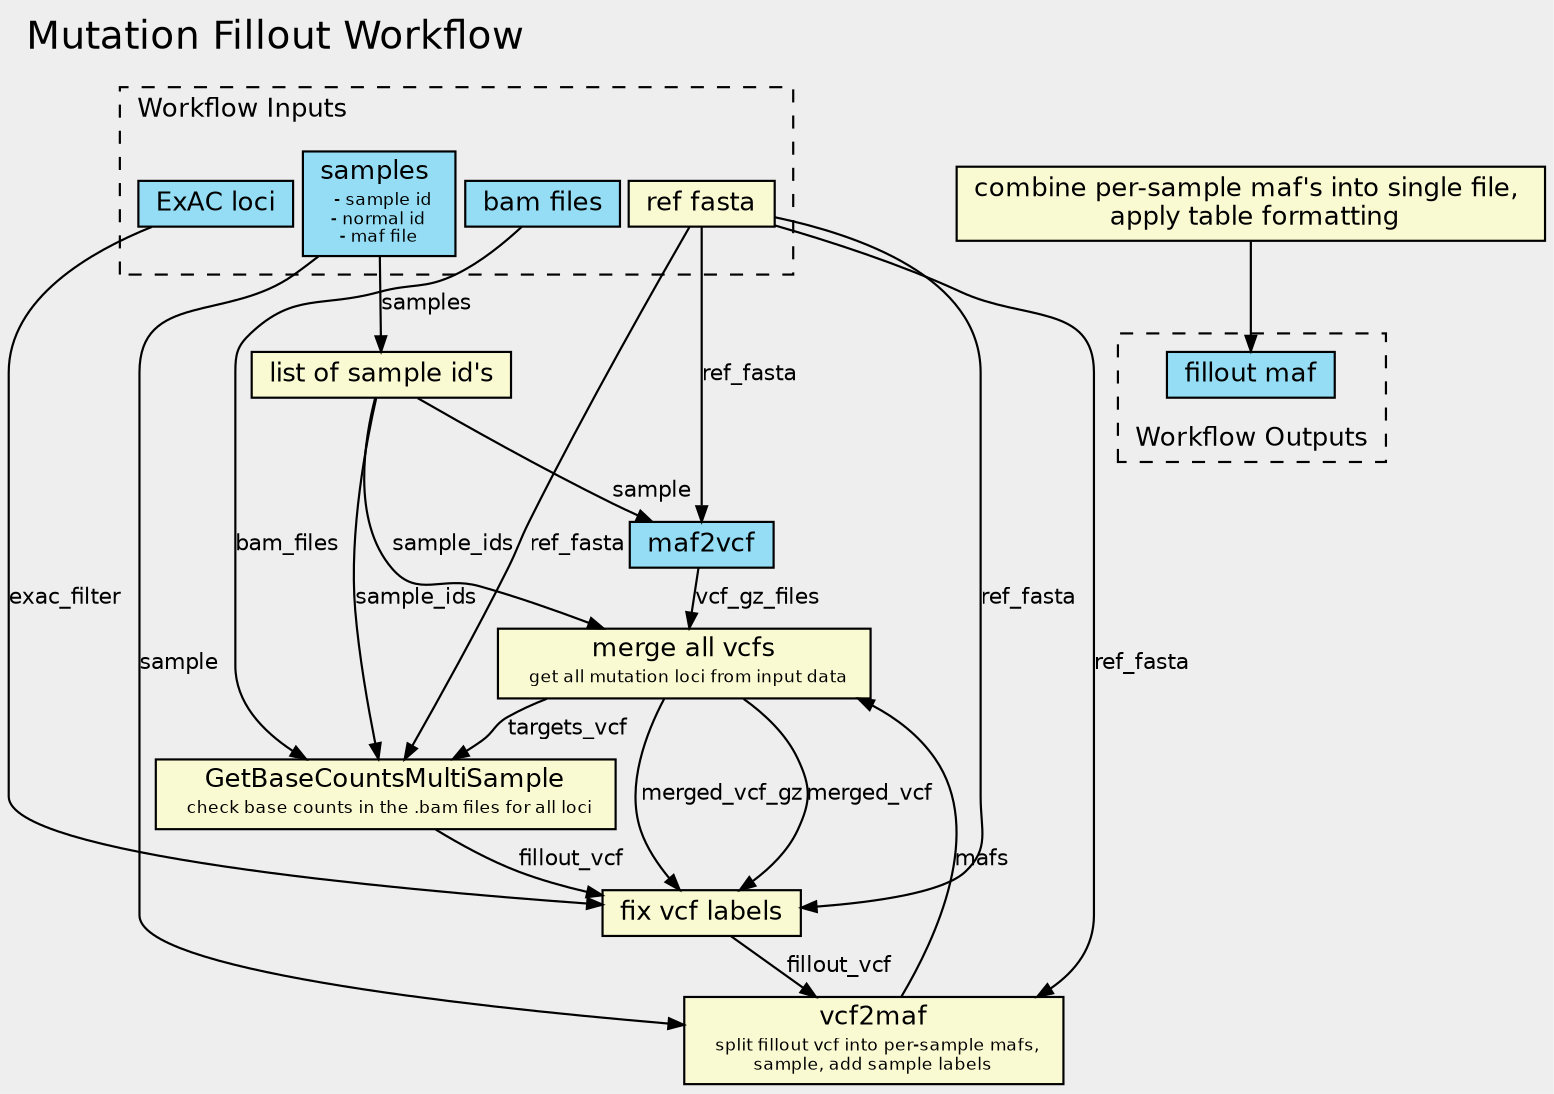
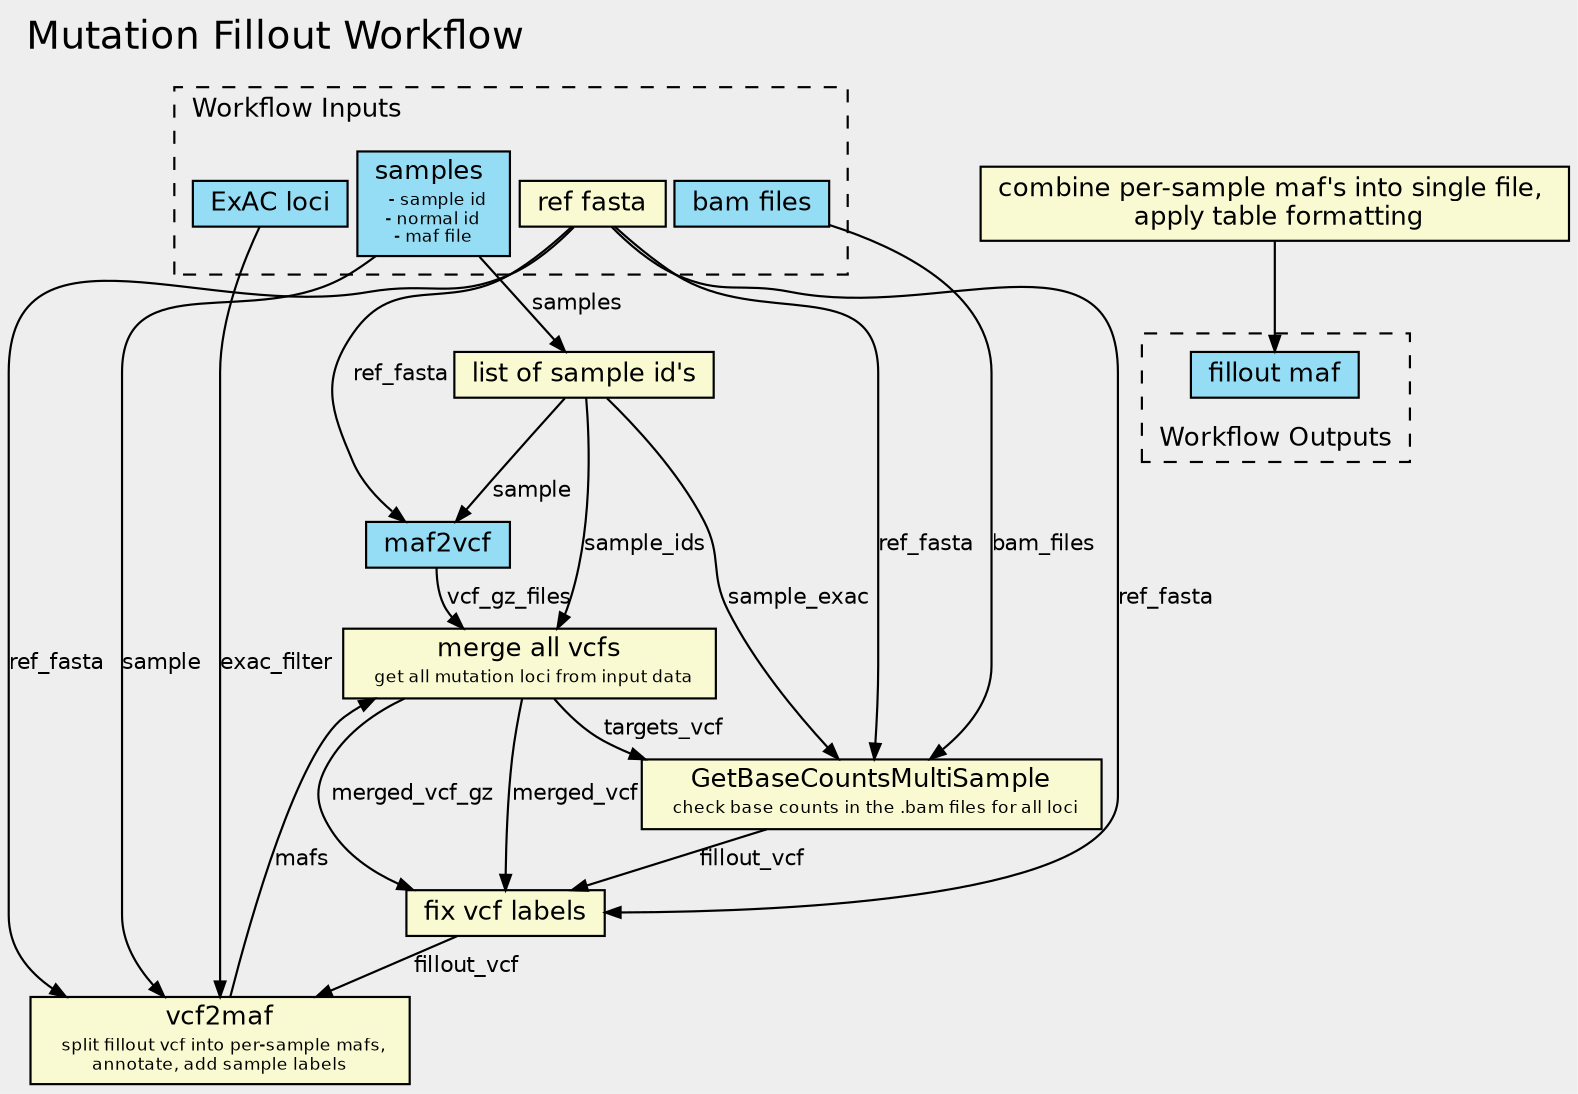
edge "list of sample id's" -> "GetBaseCountsMultiSample": label "sample_ids" -> "sample_exac"
edge "ExAC loci" -> "fix vcf labels": now "ExAC loci" -> "vcf2maf"
node "vcf2maf": text "sample, add sample labels" -> "annotate, add sample labels"
